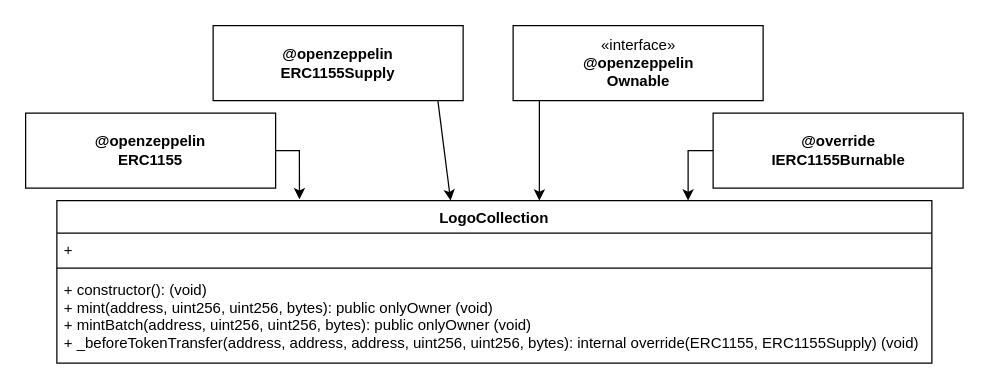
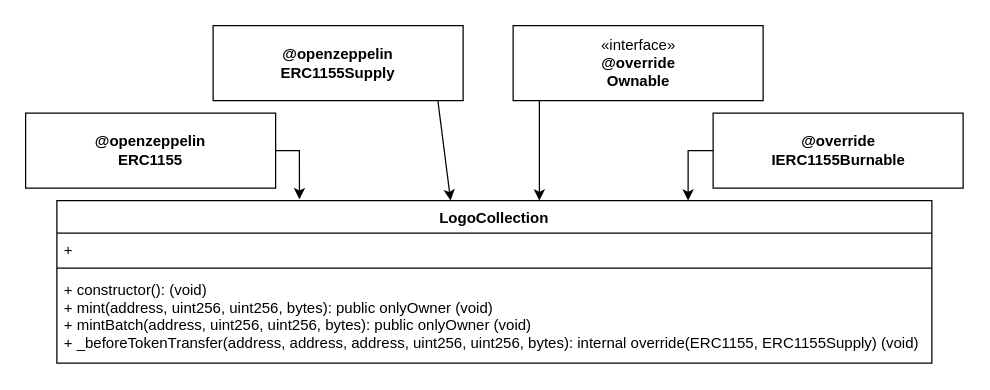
node "«interface»@openzeppelinOwnable": label "«interface»@openzeppelinOwnable" -> "«interface»@overrideOwnable"
